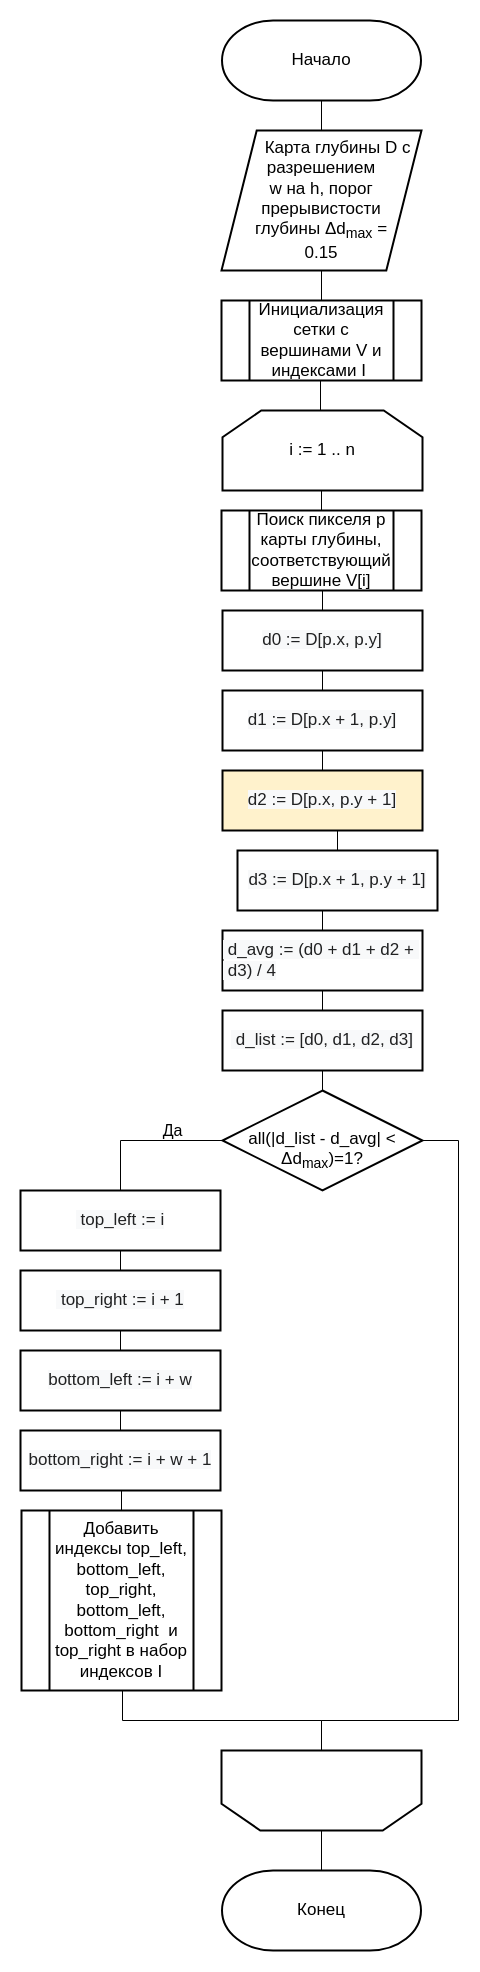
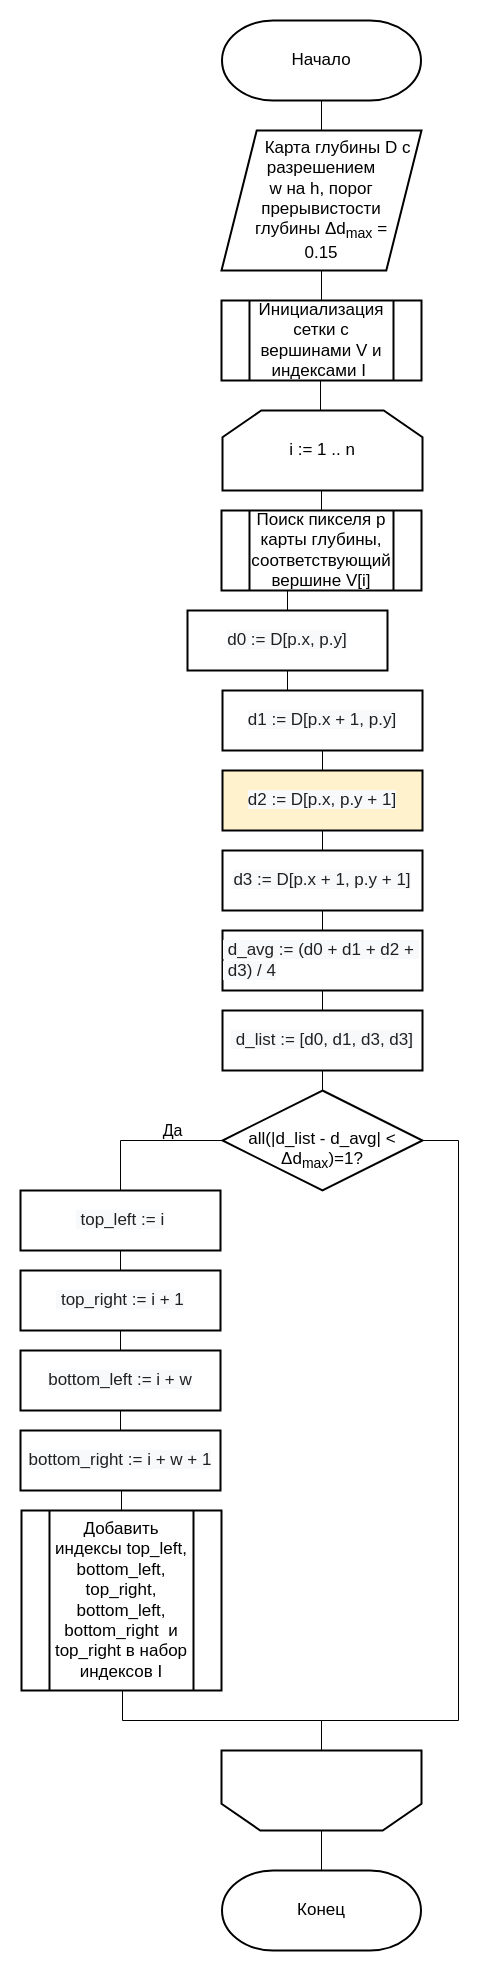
node "d0 := D[p.x, p.y]": moved (323, 641) -> (288, 641)
node "d3 := D[p.x + 1, p.y + 1]": moved (338, 881) -> (323, 881)
node "d_list := [d0, d1, d2, d3]": label "d_list := [d0, d1, d2, d3]" -> "d_list := [d0, d1, d3, d3]"
